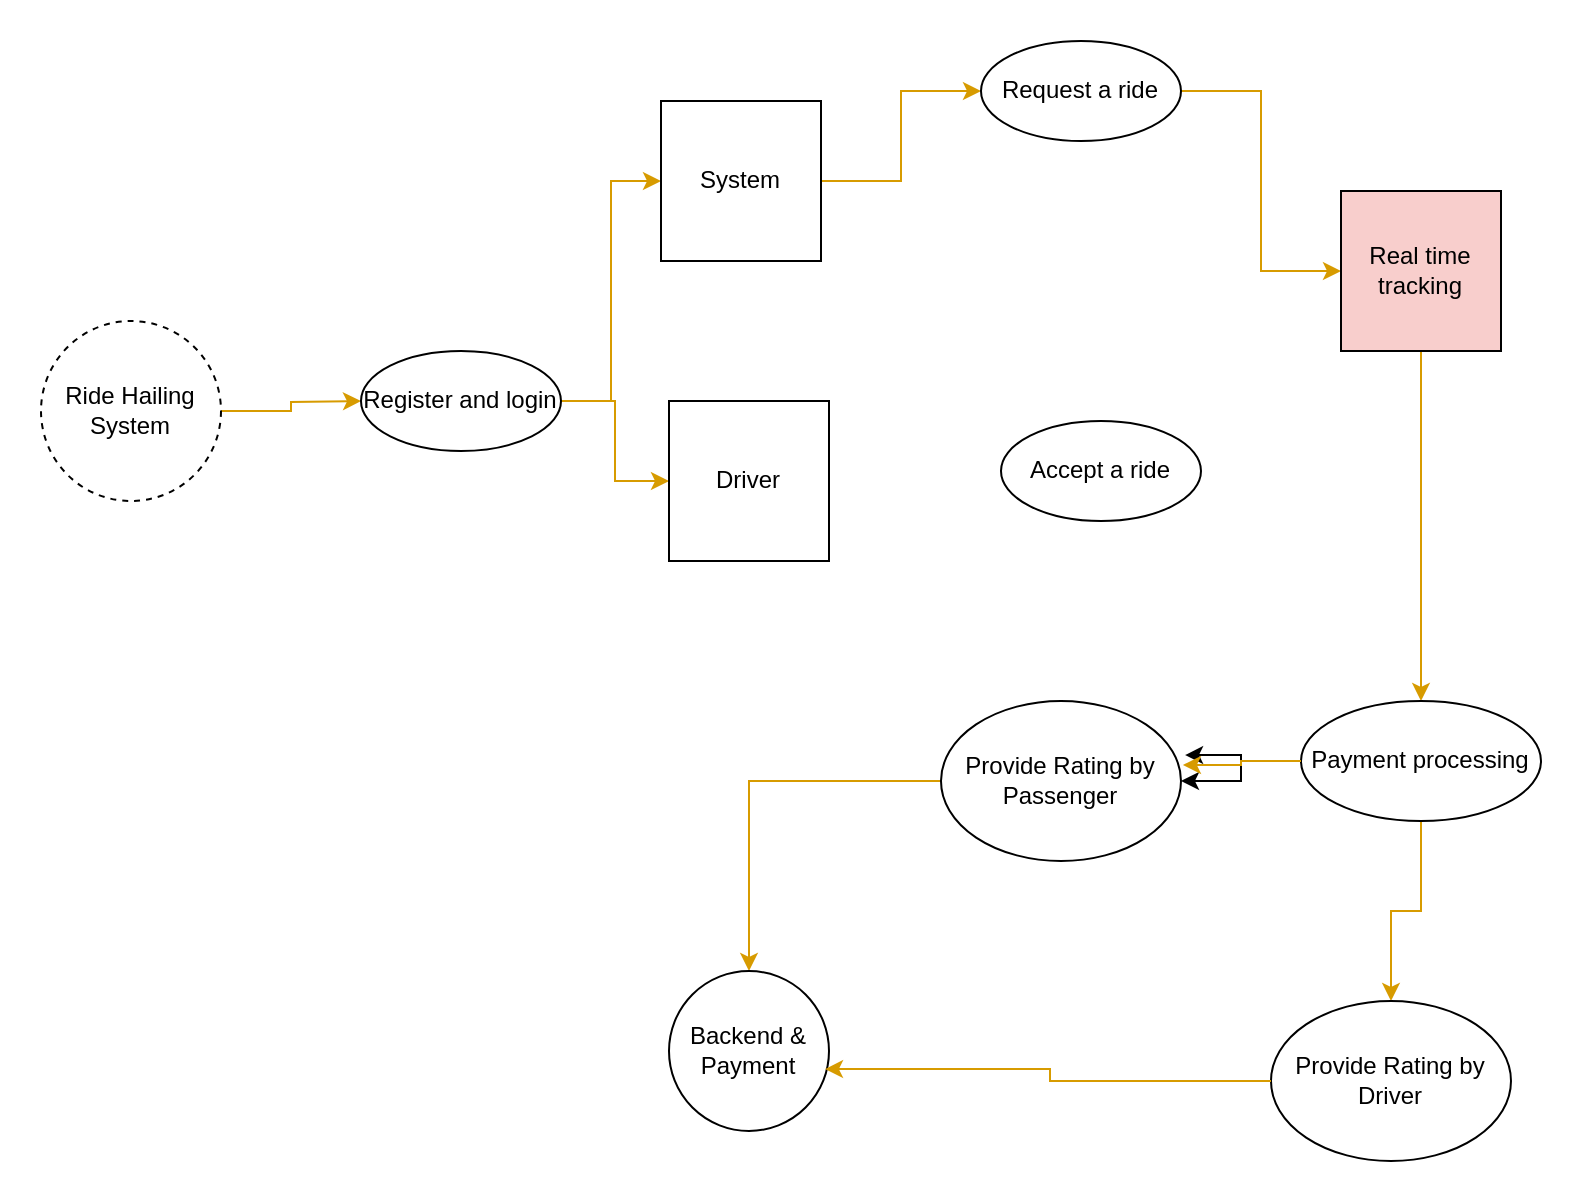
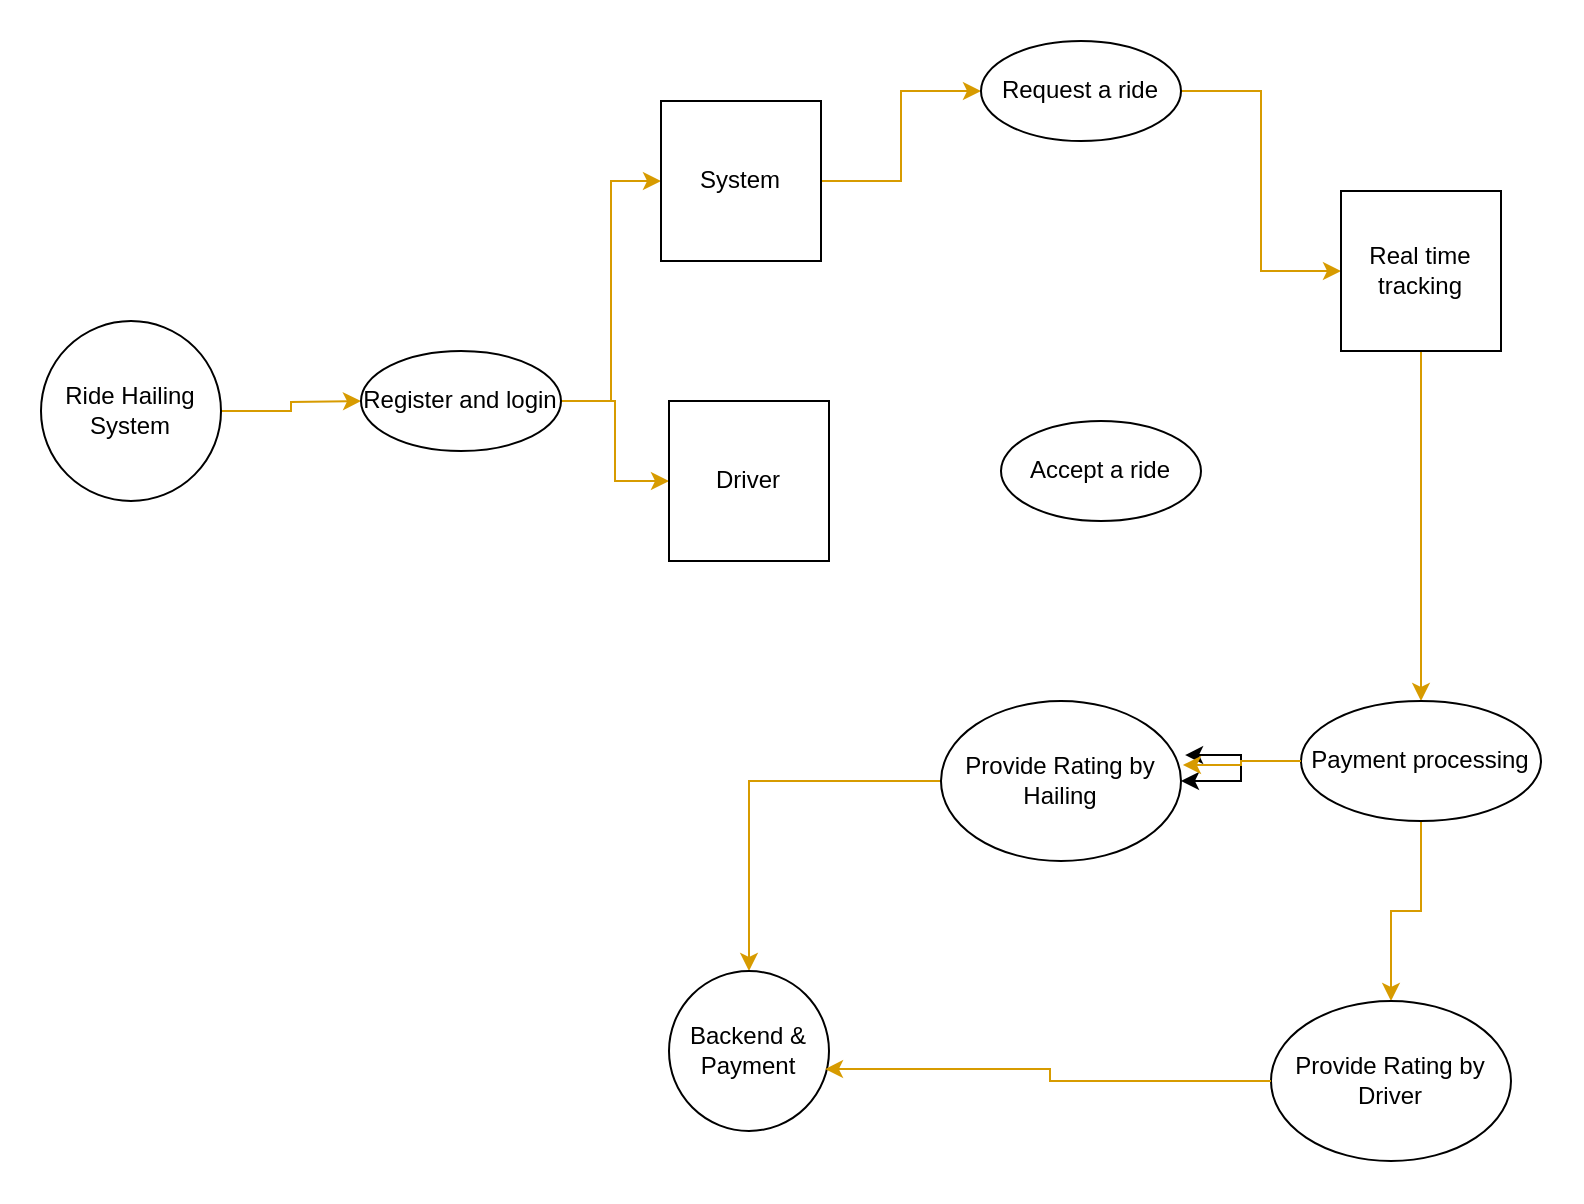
node "Real time tracking": fillcolor #f8cecc -> #ffffff
node "Ride Hailing System": style dashed -> solid
node "Provide Rating by Passenger": label "Provide Rating by Passenger" -> "Provide Rating by Hailing"
